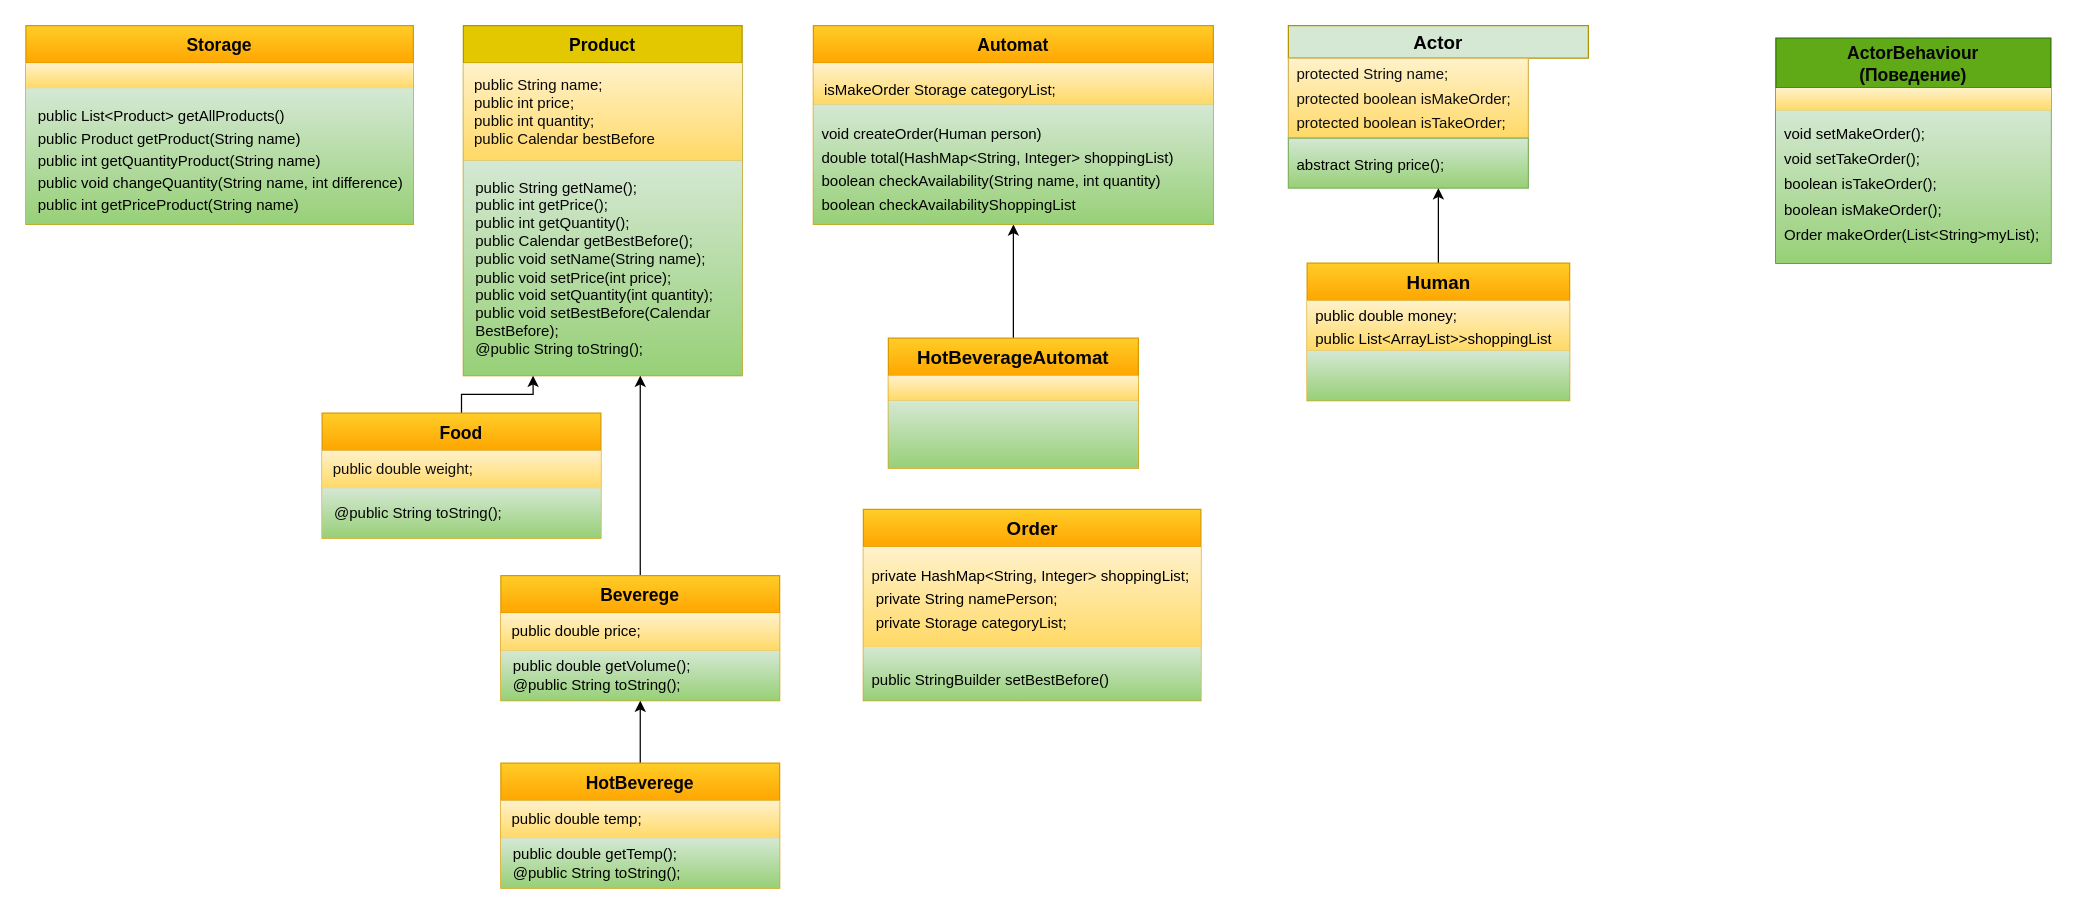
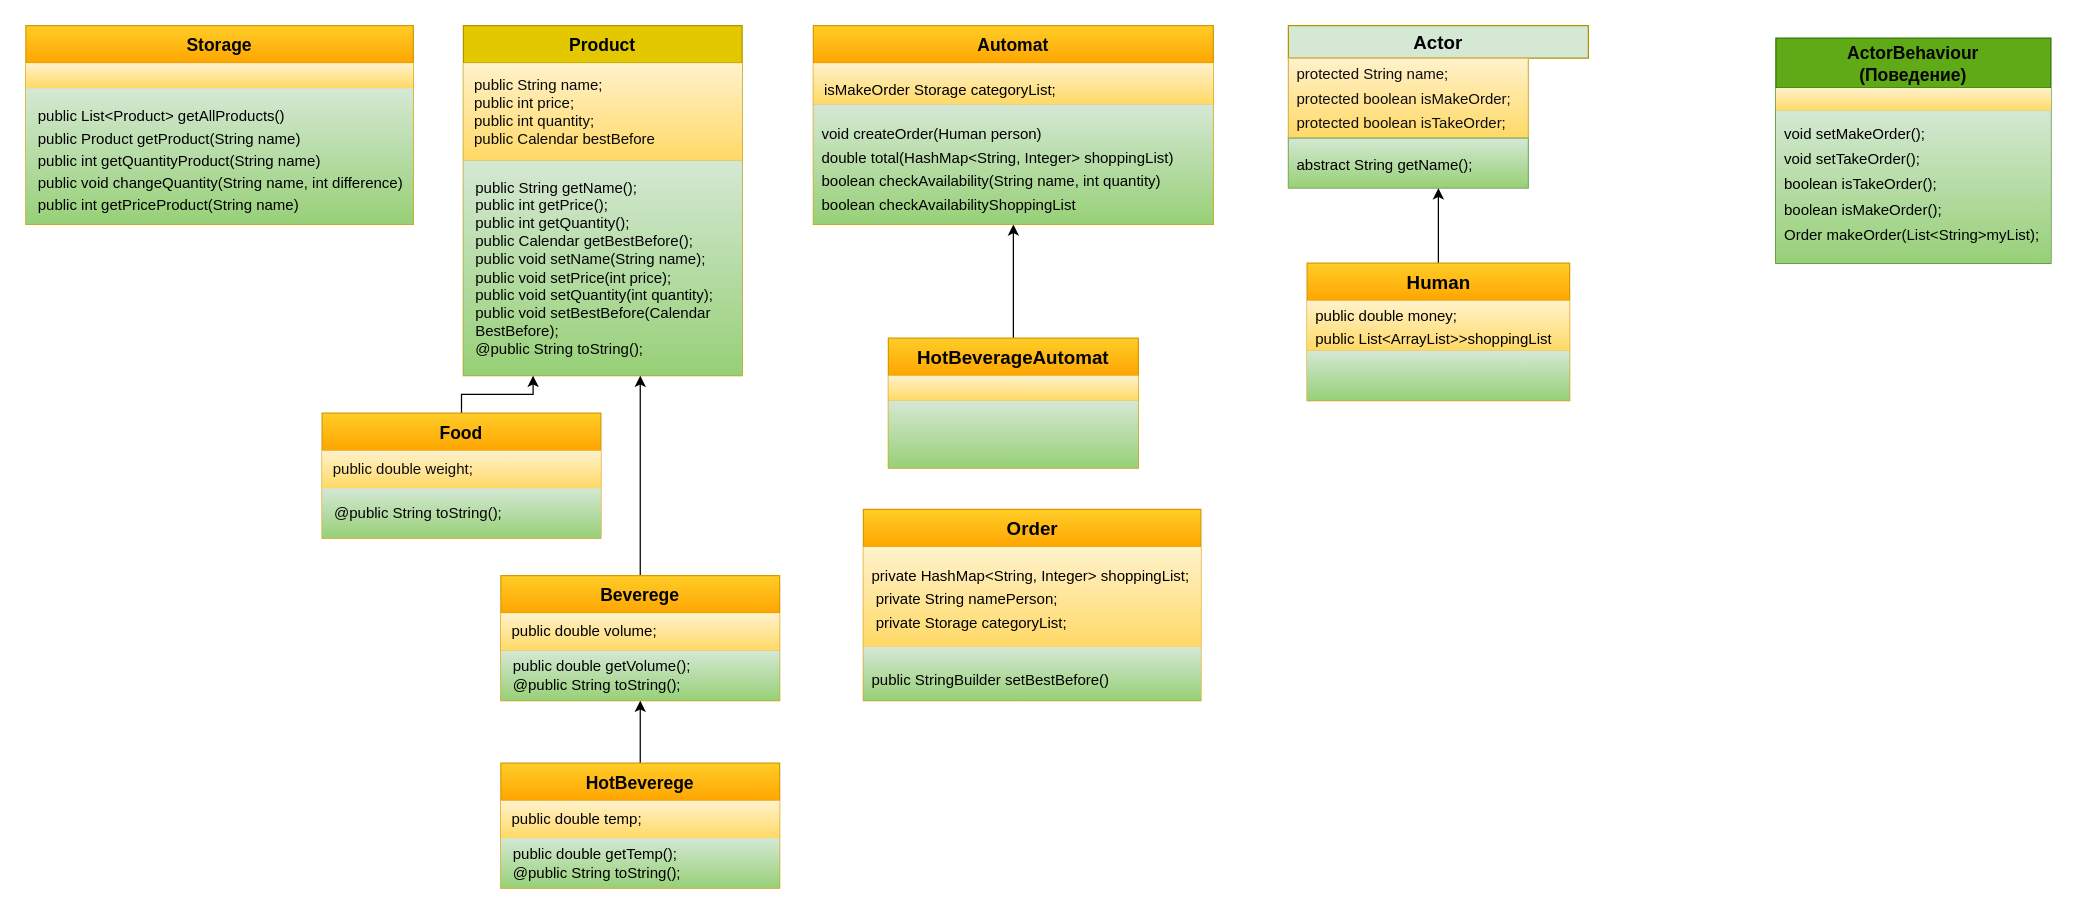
node "abstract String price();": label "abstract String price();" -> "abstract String getName();"
node "public double price;": label "public double price;" -> "public double volume;"
